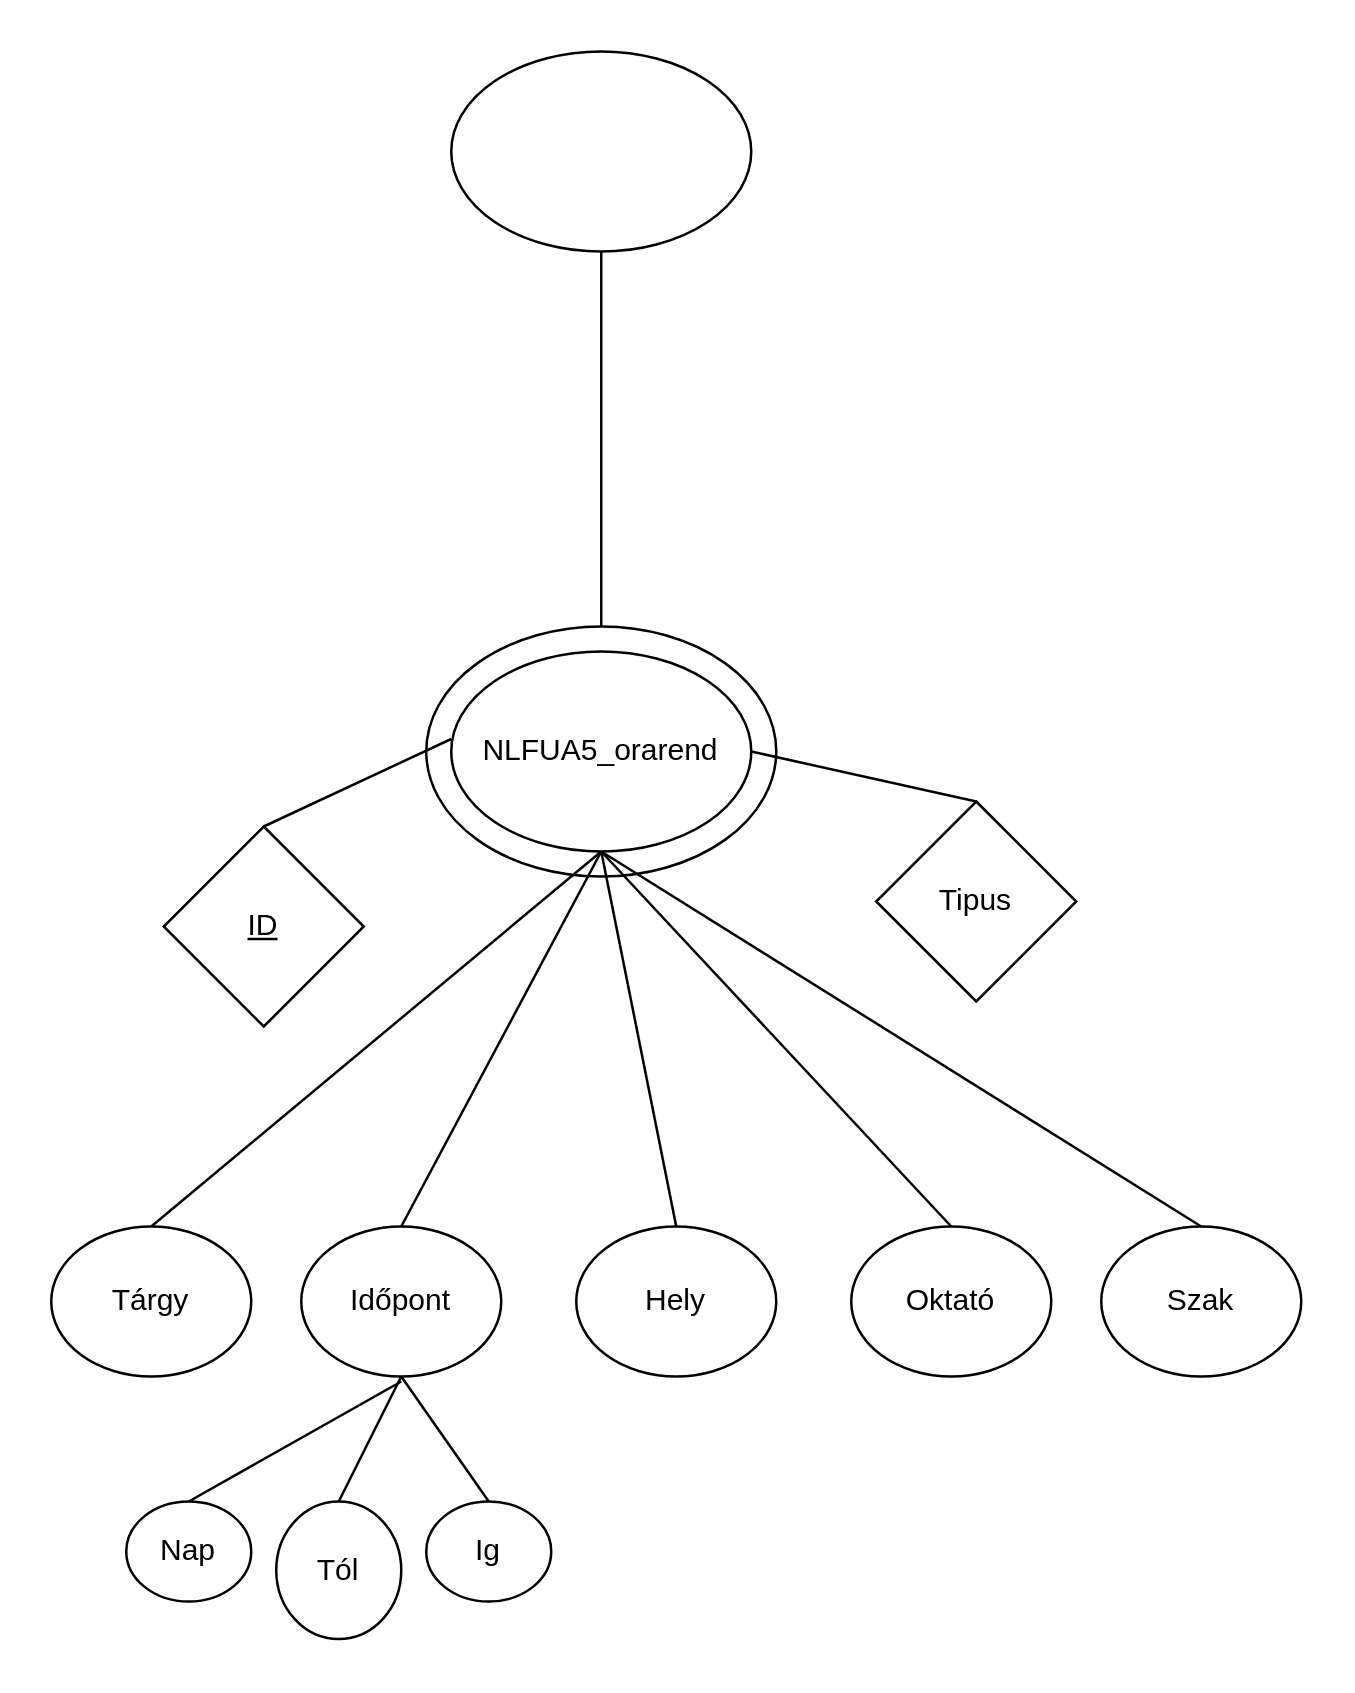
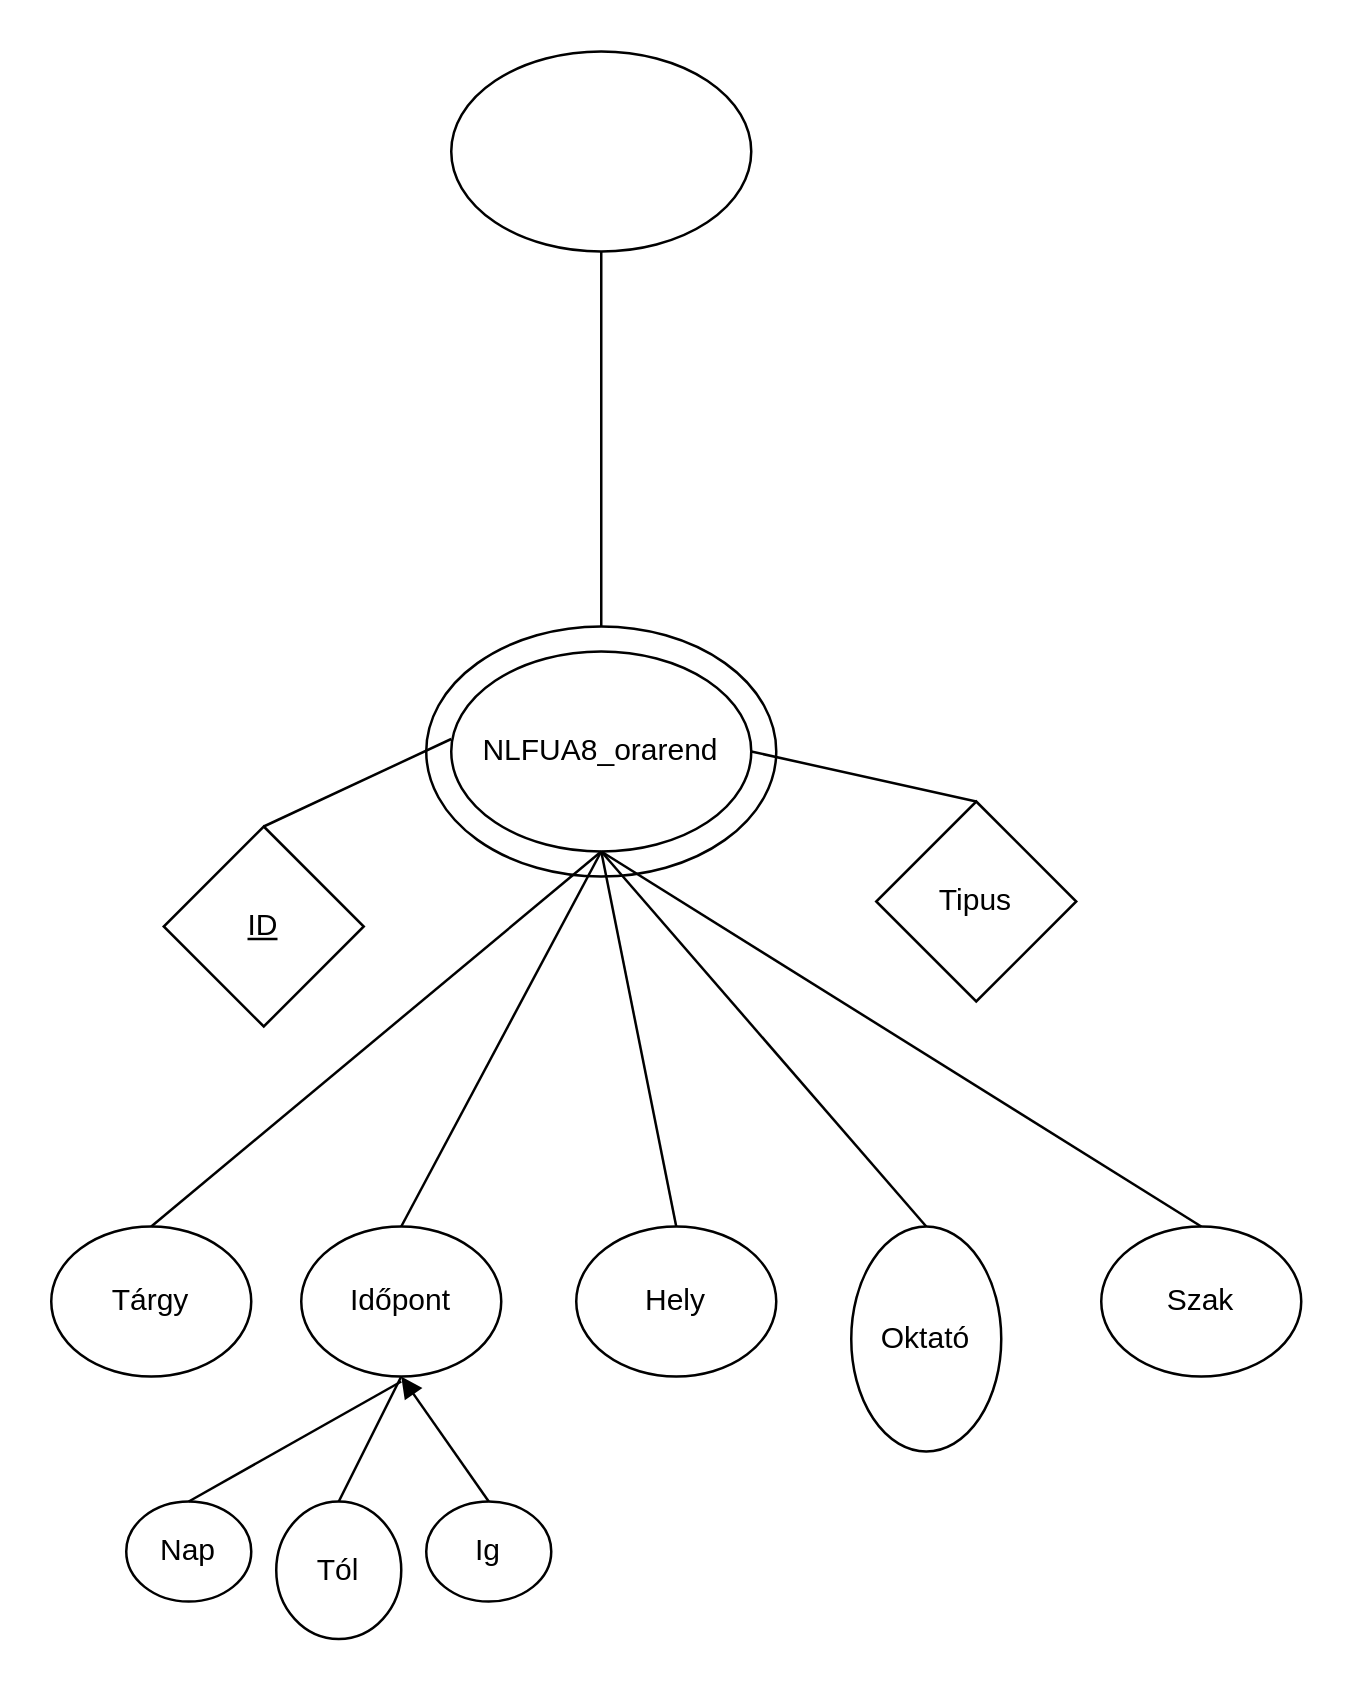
node "NLFUA5_orarend": label "NLFUA5_orarend" -> "NLFUA8_orarend"
node "Oktató": size 200x150 -> 150x225
edge "Időpont" -- "Ig": arrowhead none -> block
